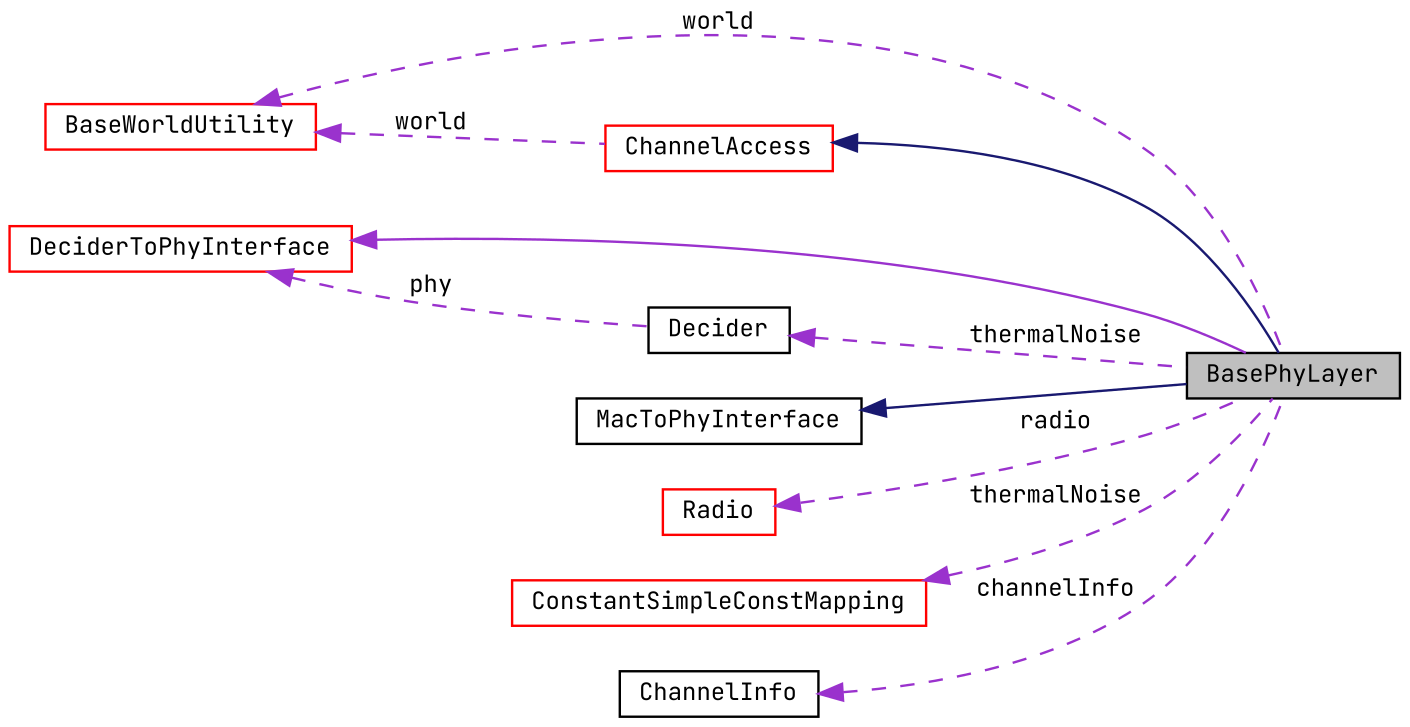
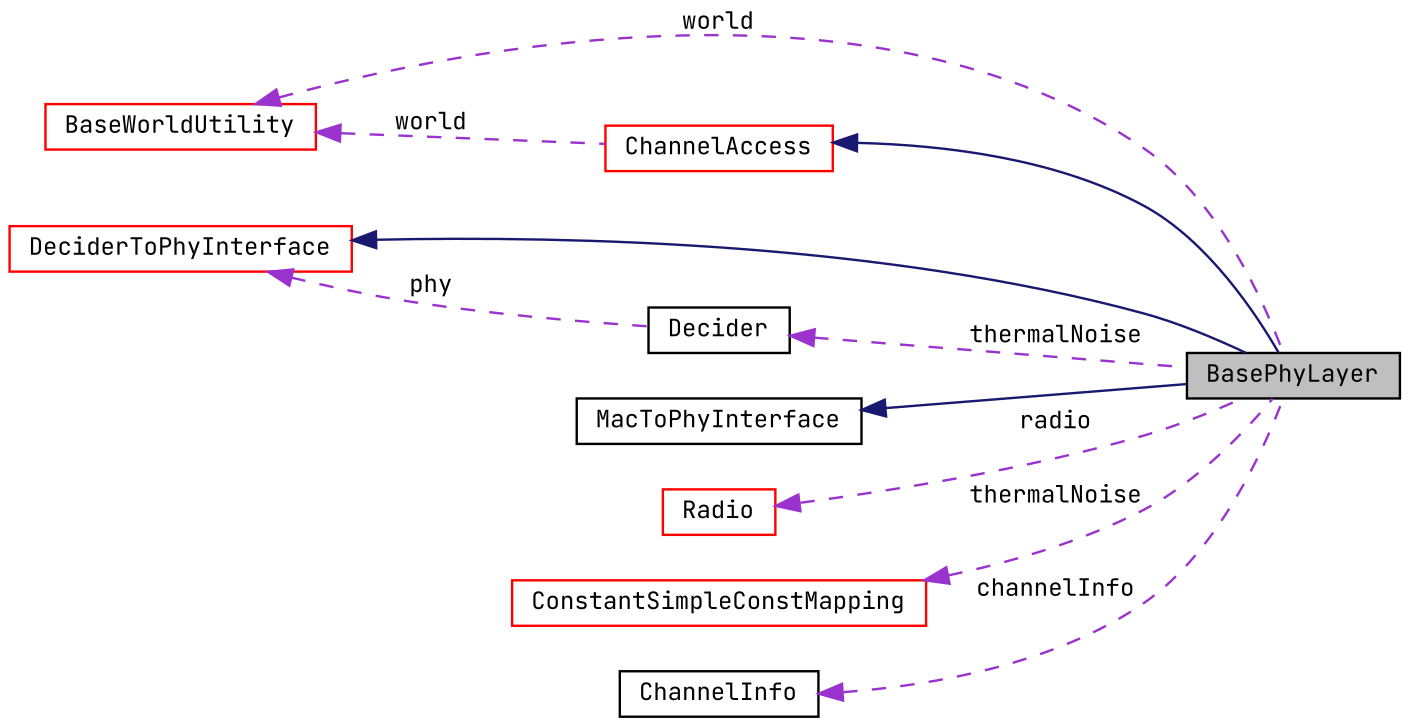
edge "BasePhyLayer" -> "DeciderToPhyInterface": color darkorchid3 -> midnightblue
